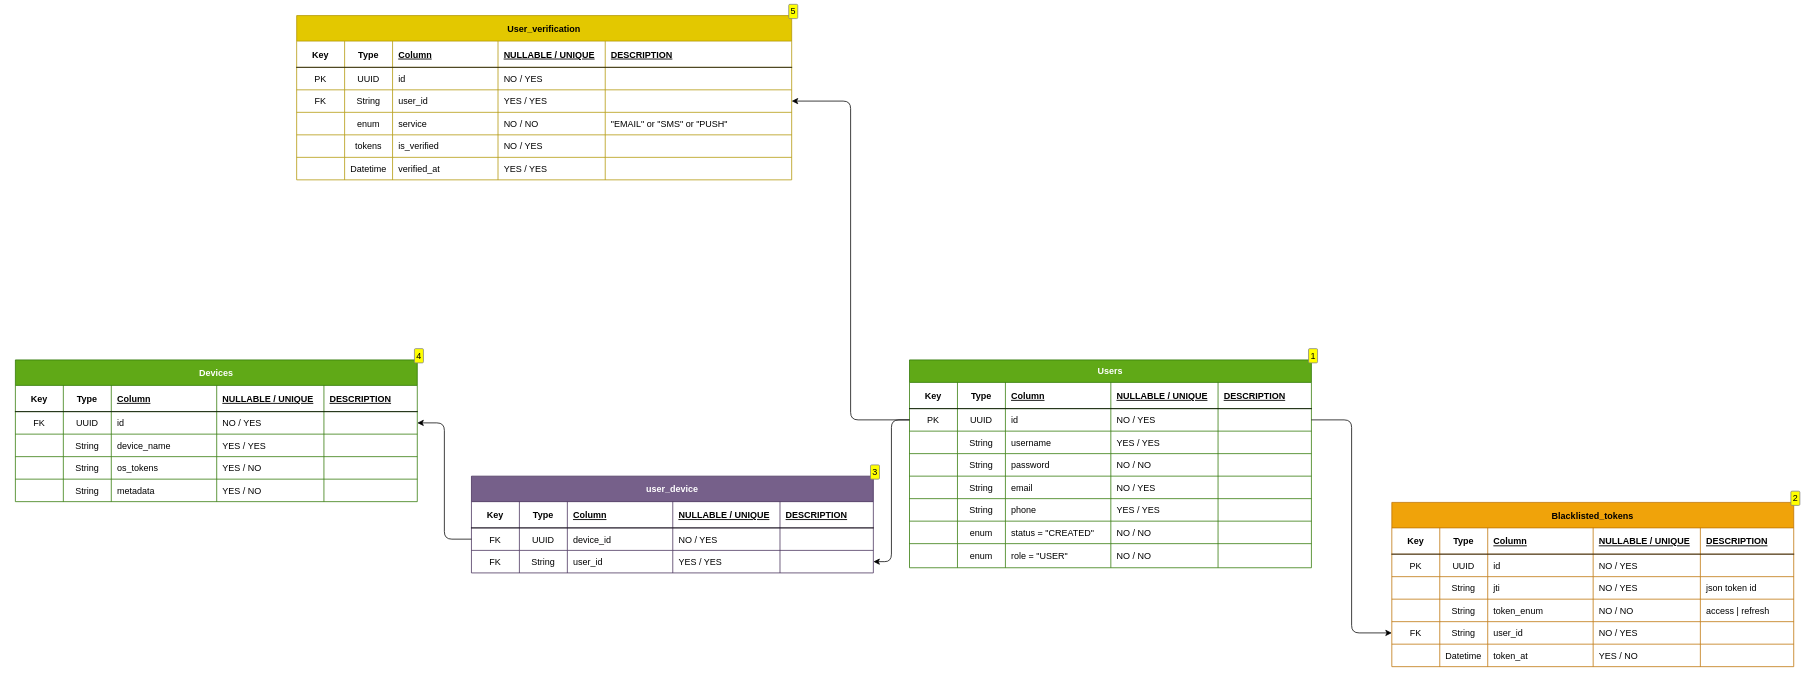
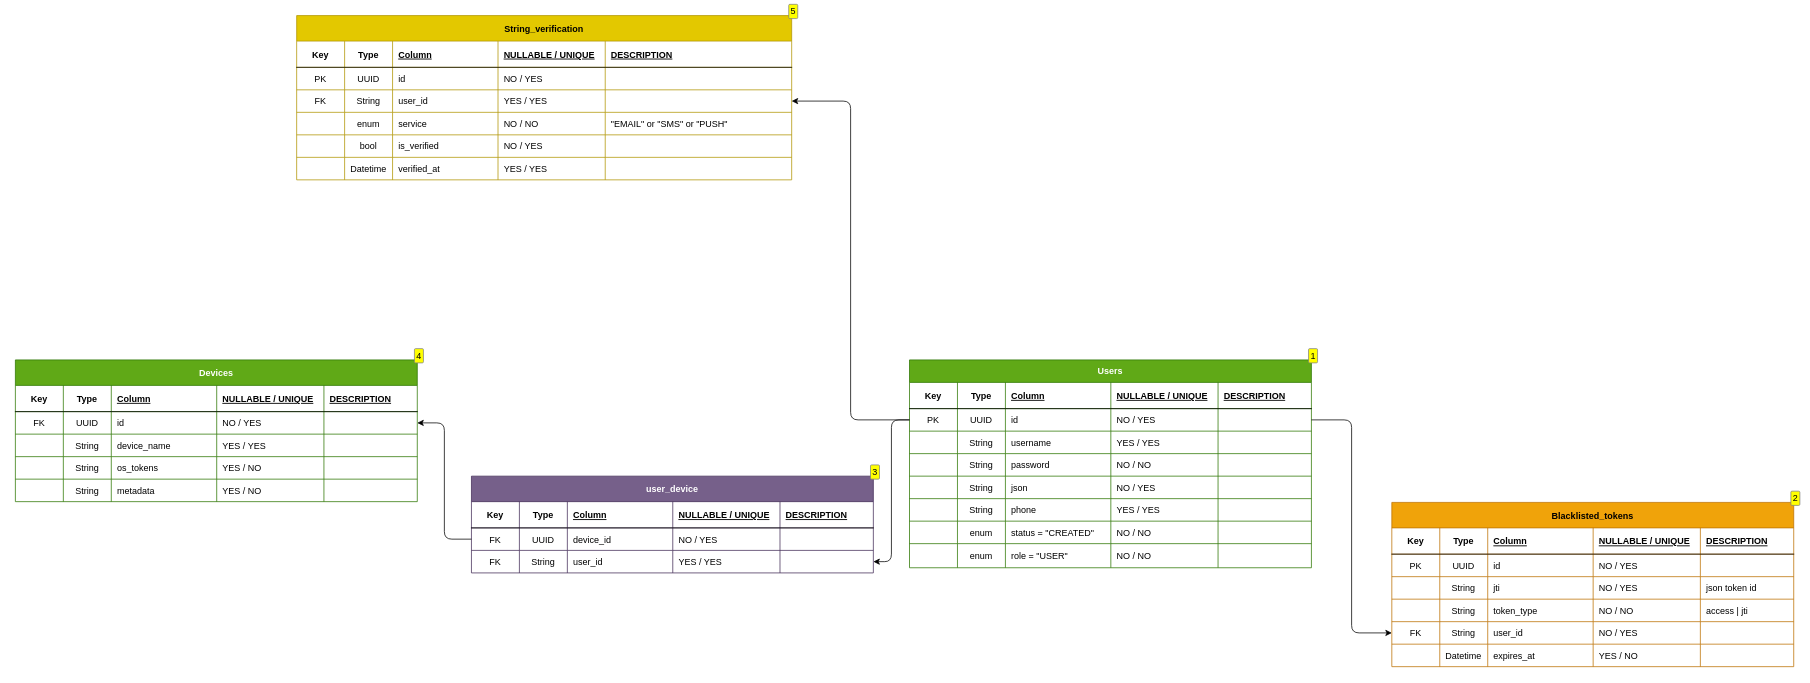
node "User_verification": label "User_verification" -> "String_verification"
node "tokens": label "tokens" -> "bool"
node "email": label "email" -> "json"
node "token_enum": label "token_enum" -> "token_type"
node "access | refresh": label "access | refresh" -> "access | jti"
node "token_at": label "token_at" -> "expires_at"
